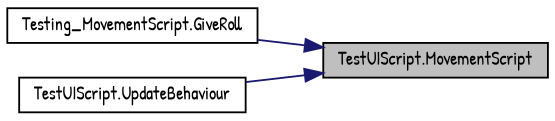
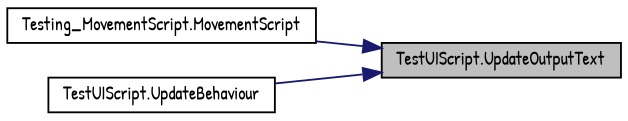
node "Testing_MovementScript.GiveRoll": label "Testing_MovementScript.GiveRoll" -> "Testing_MovementScript.MovementScript"
node "TestUIScript.MovementScript": label "TestUIScript.MovementScript" -> "TestUIScript.UpdateOutputText"
